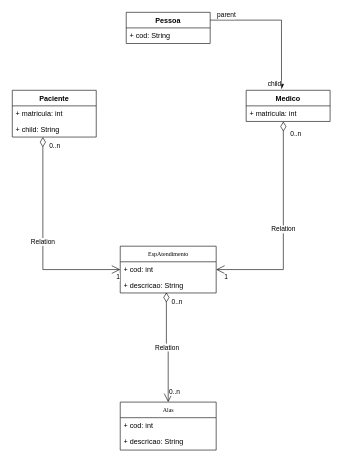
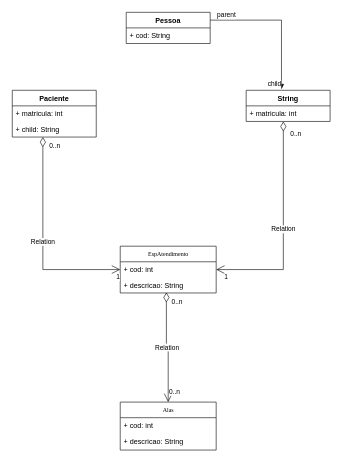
node "Medico": label "Medico" -> "String"
